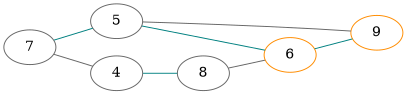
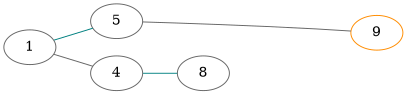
node "7": label "7" -> "1"
node "6": removed
